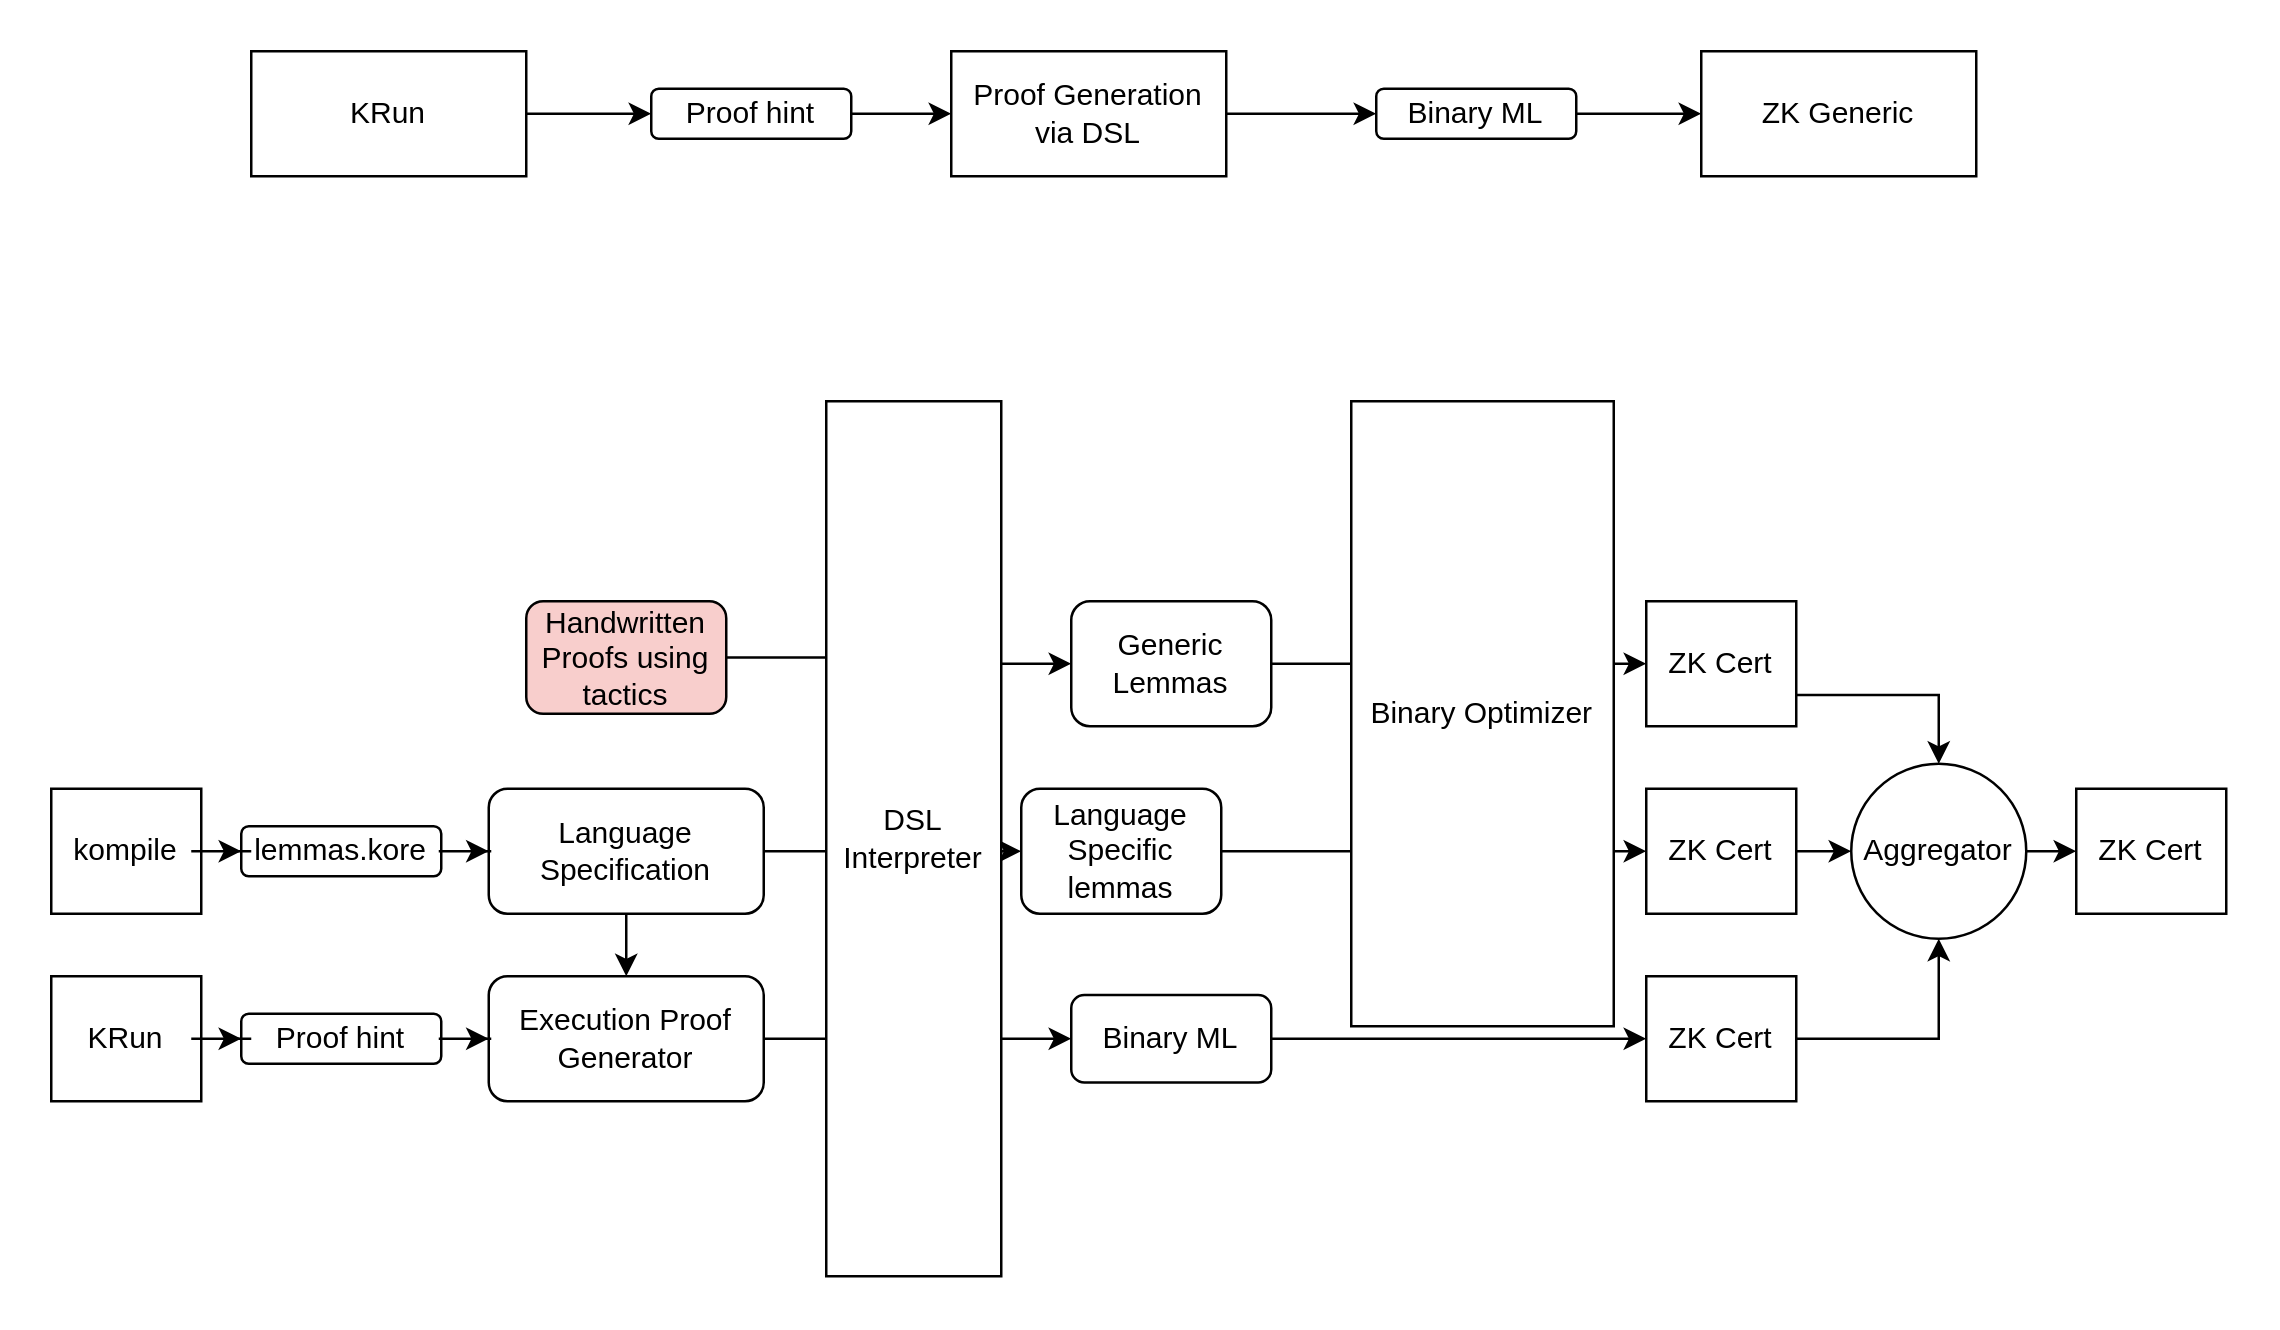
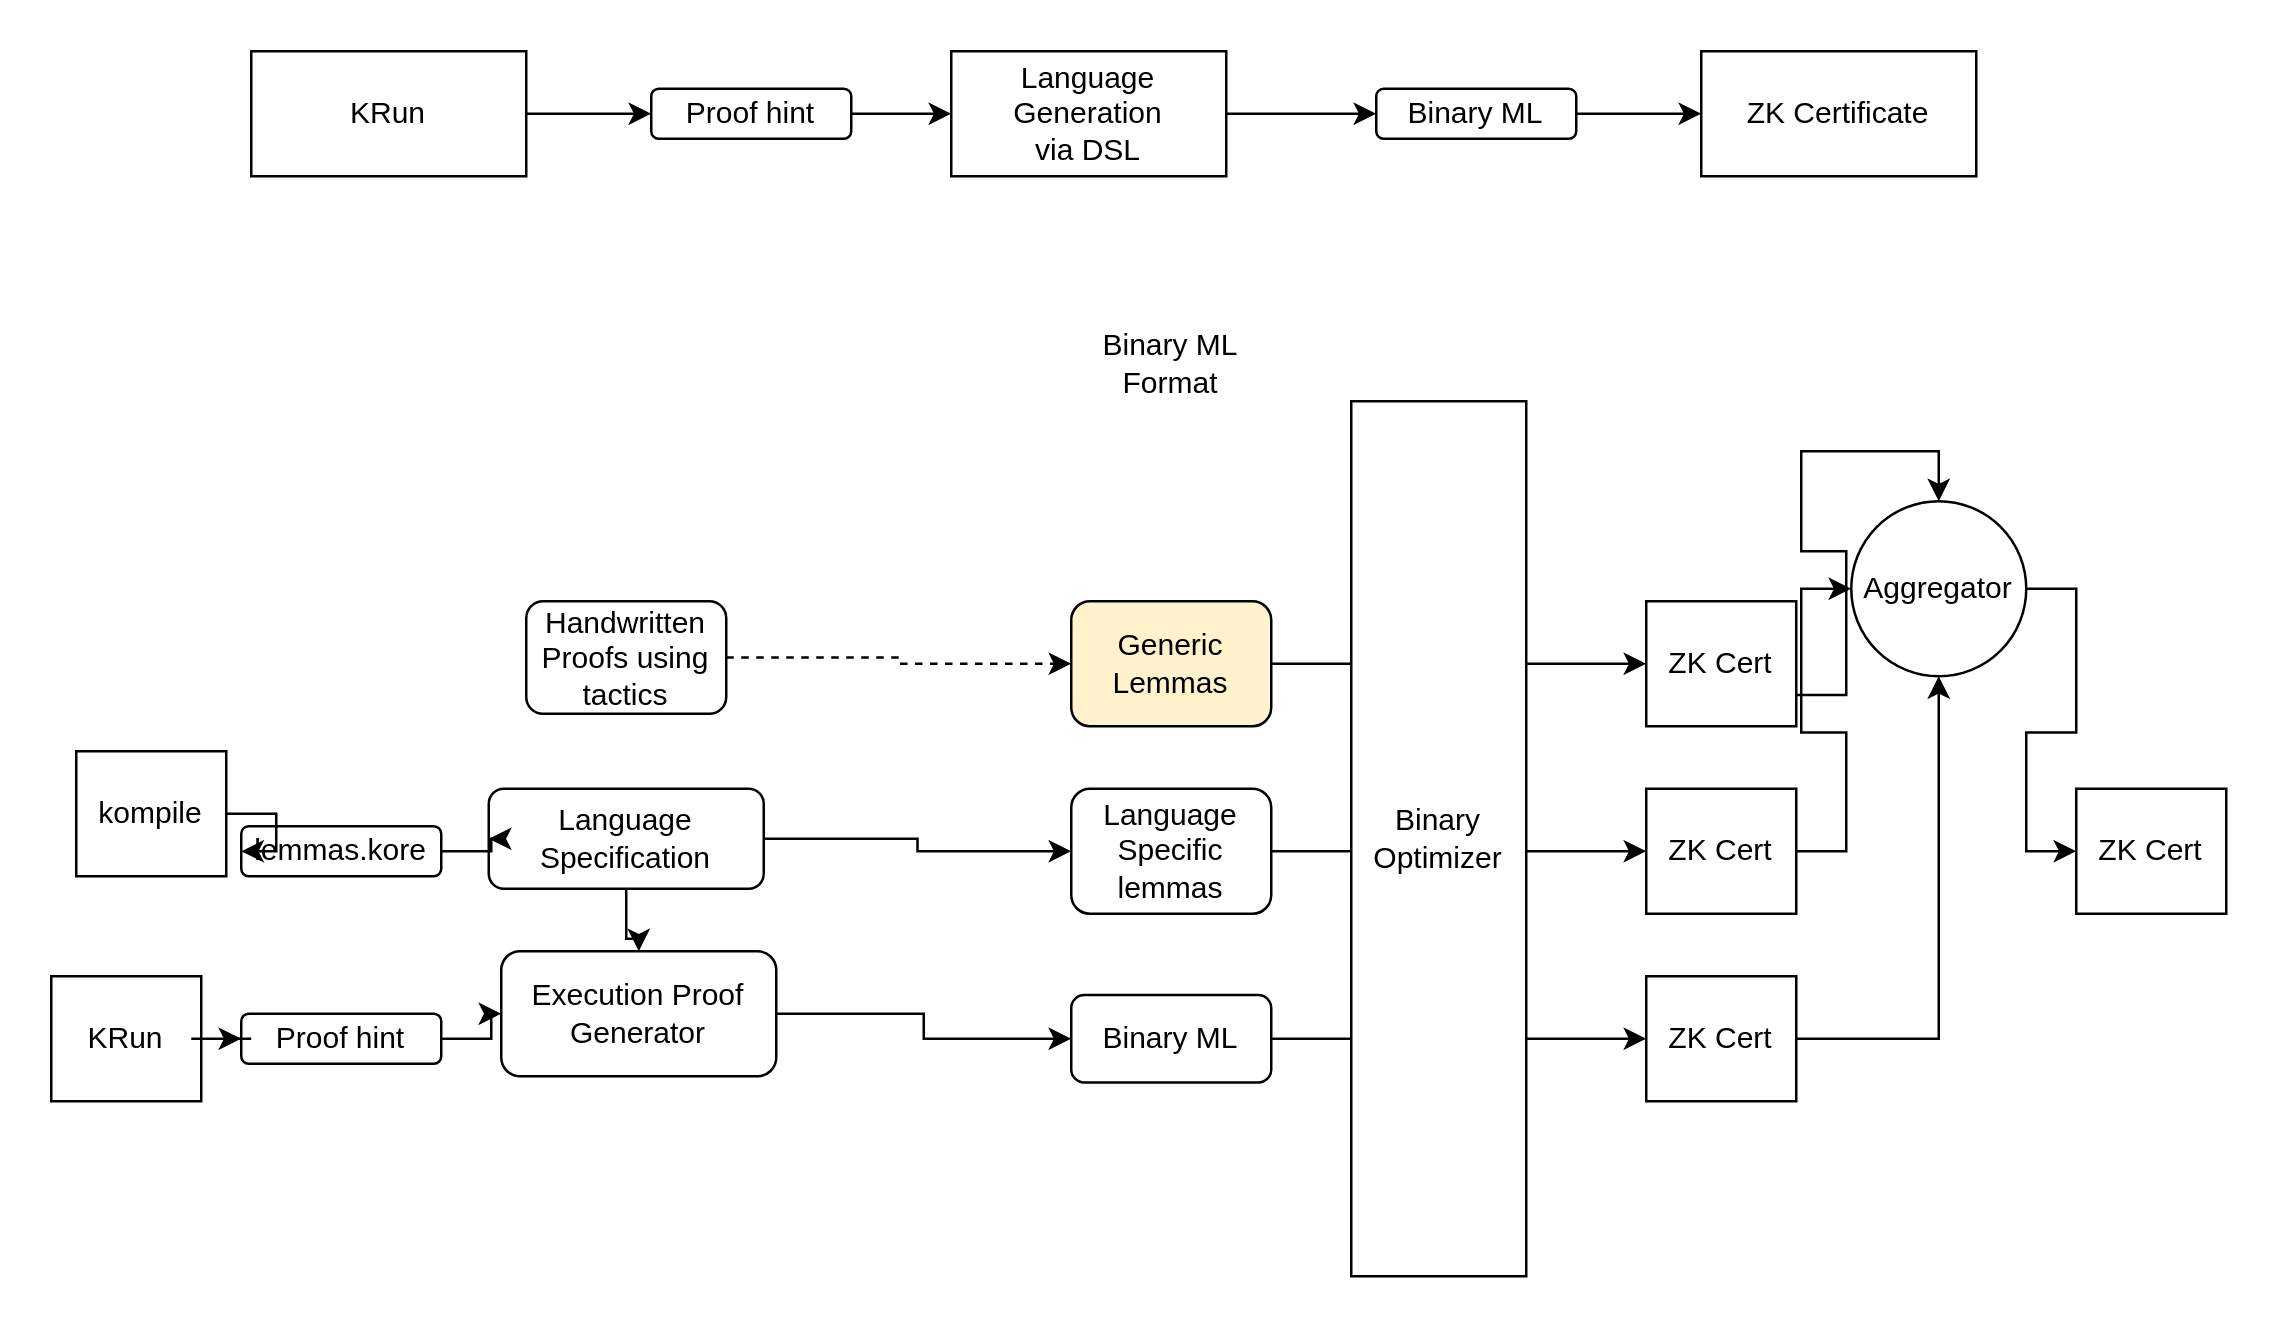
node "Proof Generation via DSL": label "Proof Generation via DSL" -> "Language Generation via DSL"
node "ZK Generic": label "ZK Generic" -> "ZK Certificate"
node "Binary ML Format": added
node "Handwritten Proofs using tactics": fillcolor #f8cecc -> #ffffff
edge "Handwritten Proofs using tactics" -> "Generic Lemmas": style solid -> dashed
node "Generic Lemmas": fillcolor #ffffff -> #fff2cc
node "Binary Optimizer": size 263x625 -> 175x875
node "DSL Interpreter": removed
node "kompile": moved (126, 851) -> (151, 814)
node "Language Specification": size 275x125 -> 275x100
node "Language Specific lemmas": moved (1121, 851) -> (1171, 851)
node "Aggregator": moved (1939, 851) -> (1939, 589)
node "Execution Proof Generator": moved (626, 1039) -> (639, 1014)
